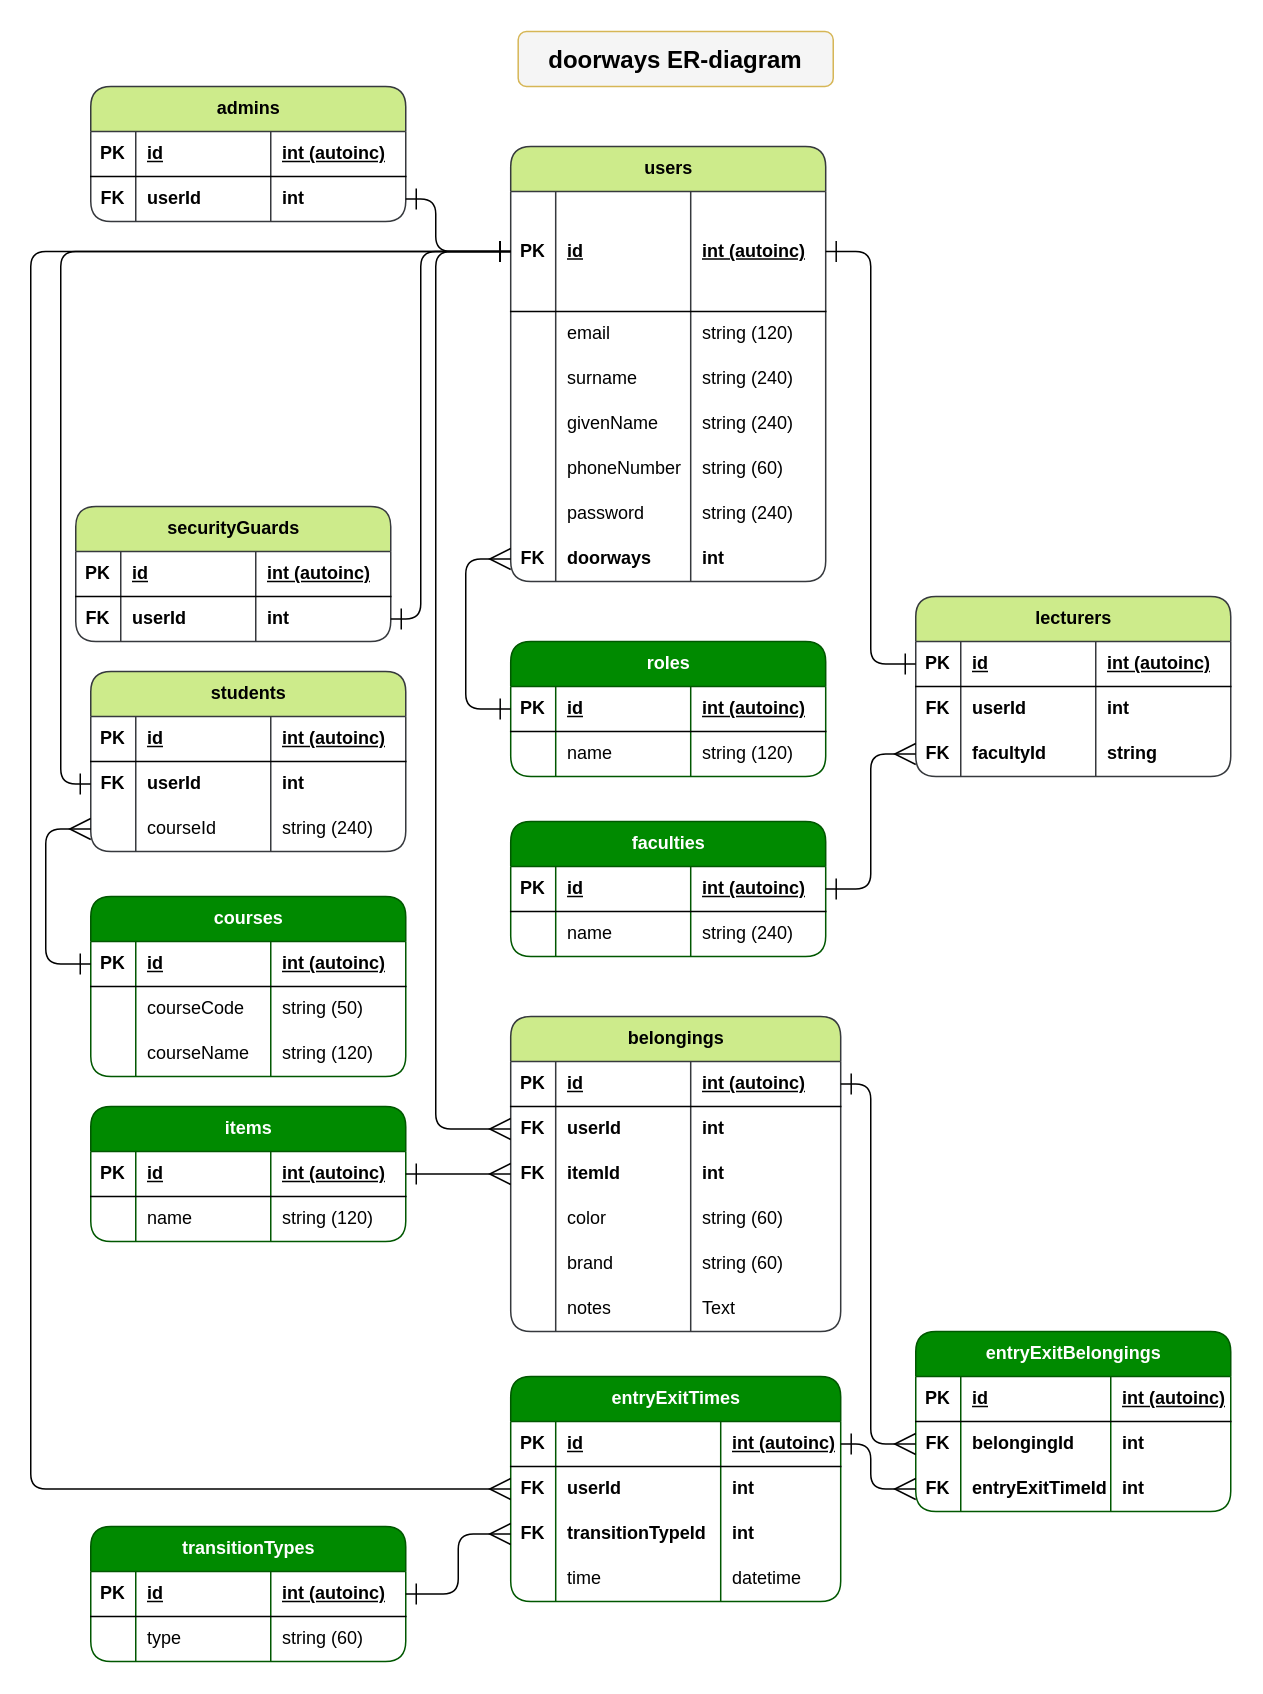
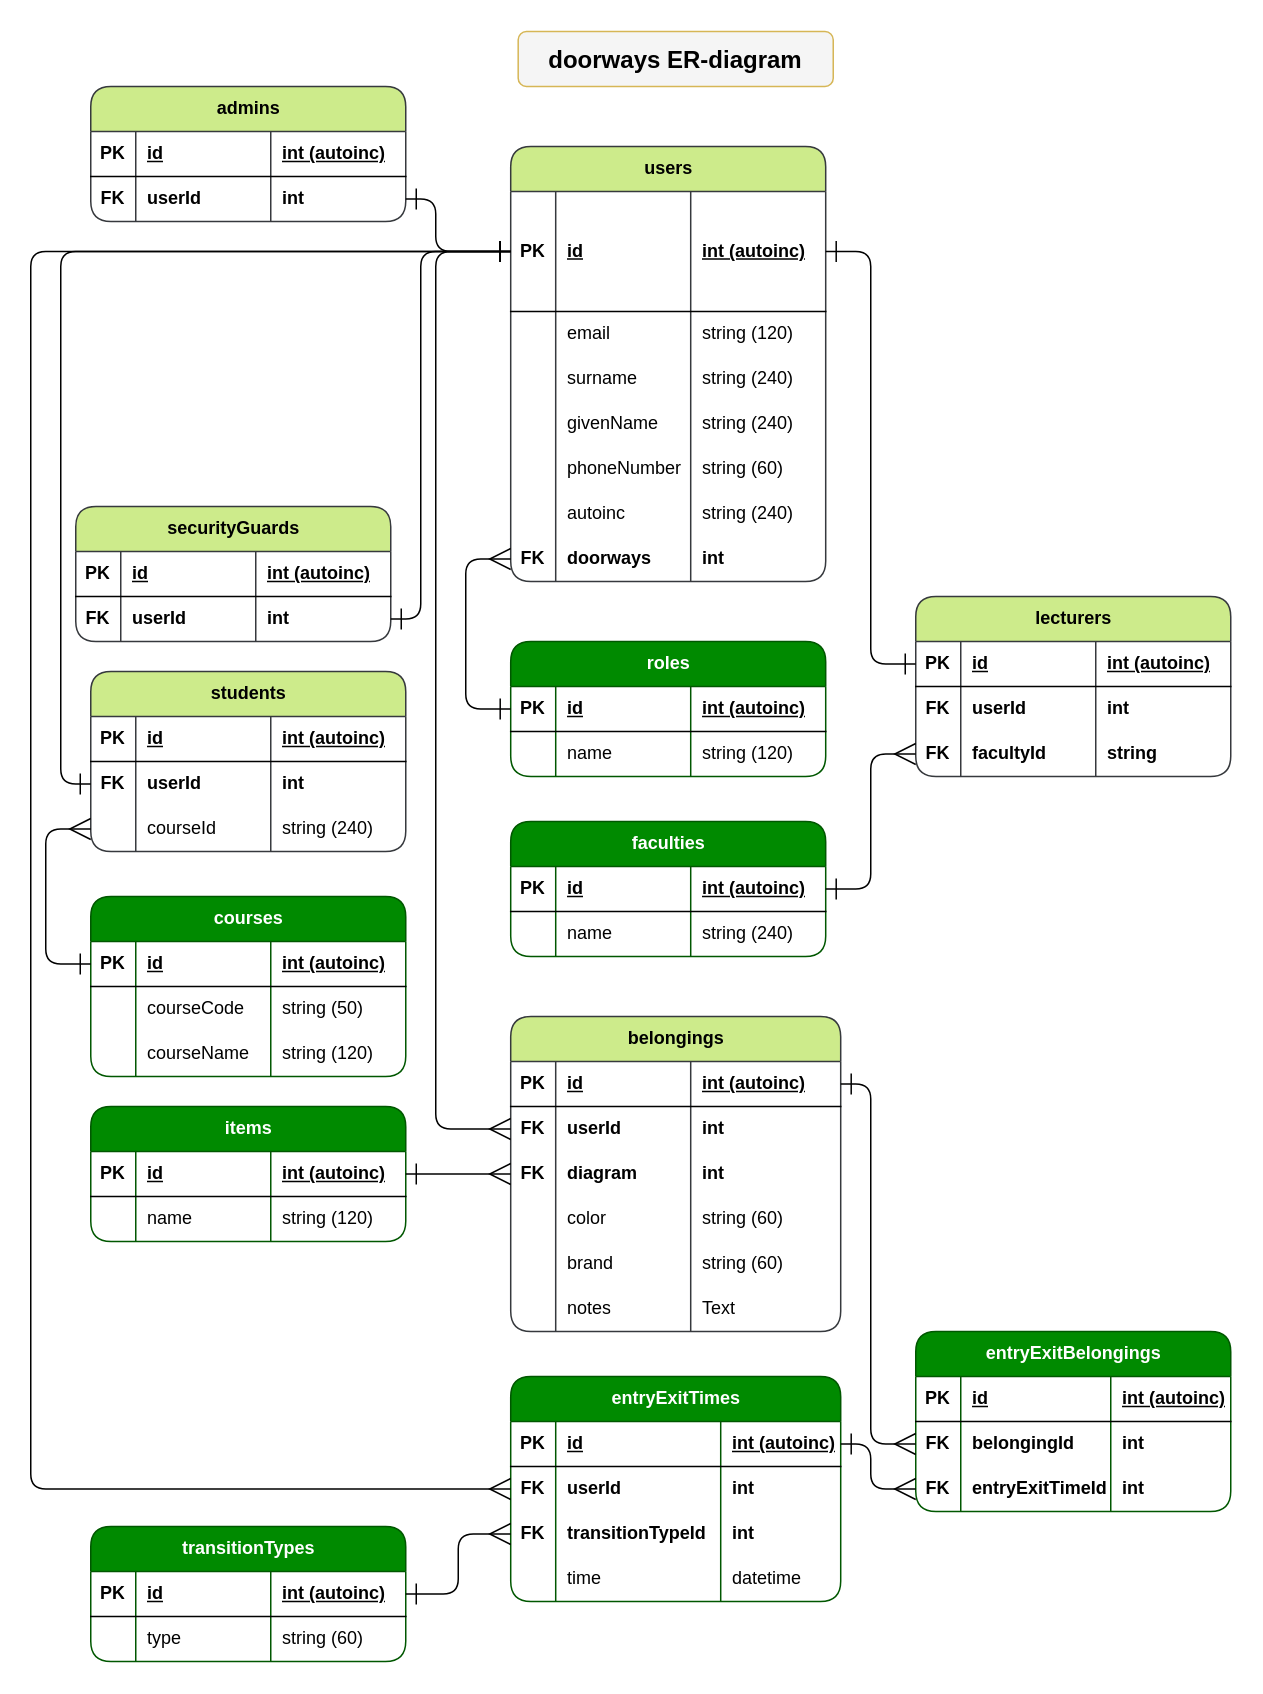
node "password": label "password" -> "autoinc"
node "itemId": label "itemId" -> "diagram"
